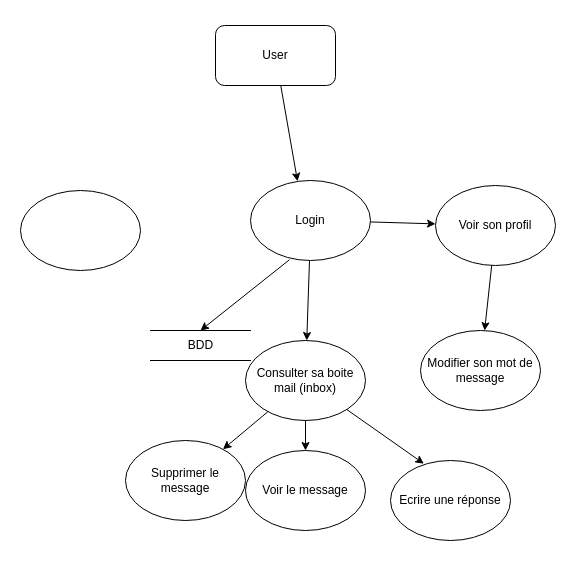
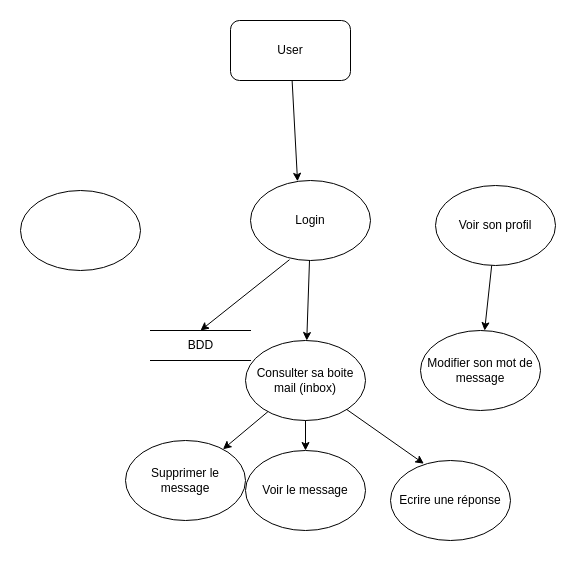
node "User": moved (276, 56) -> (291, 51)
edge "Login" -> "Voir son profil": removed
